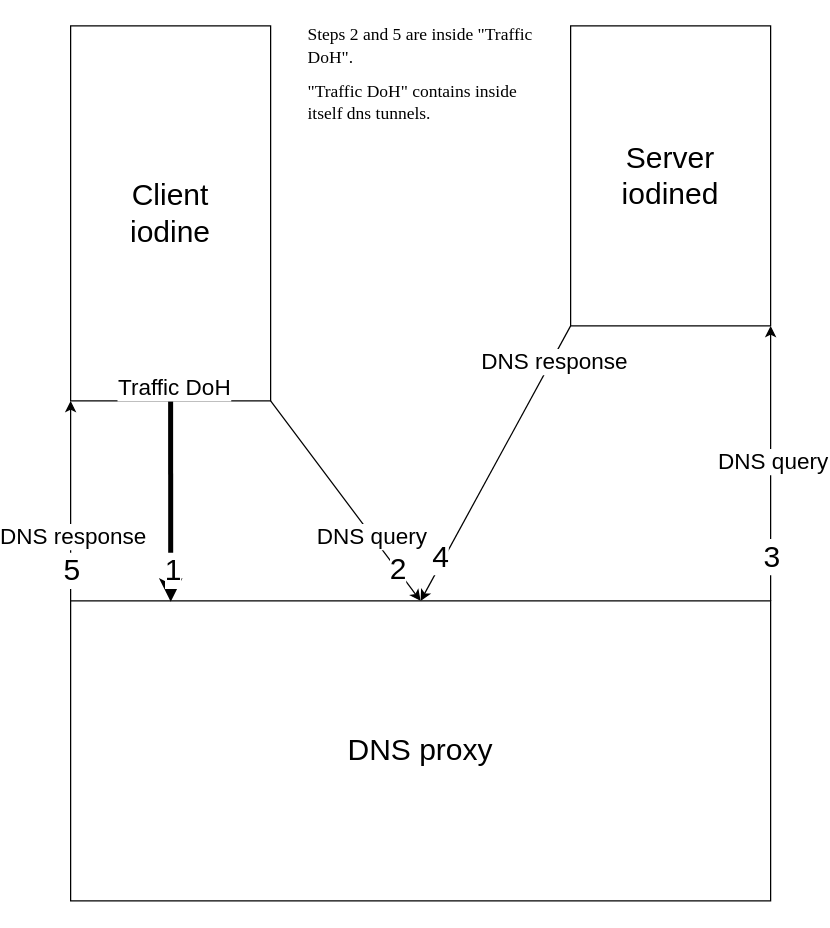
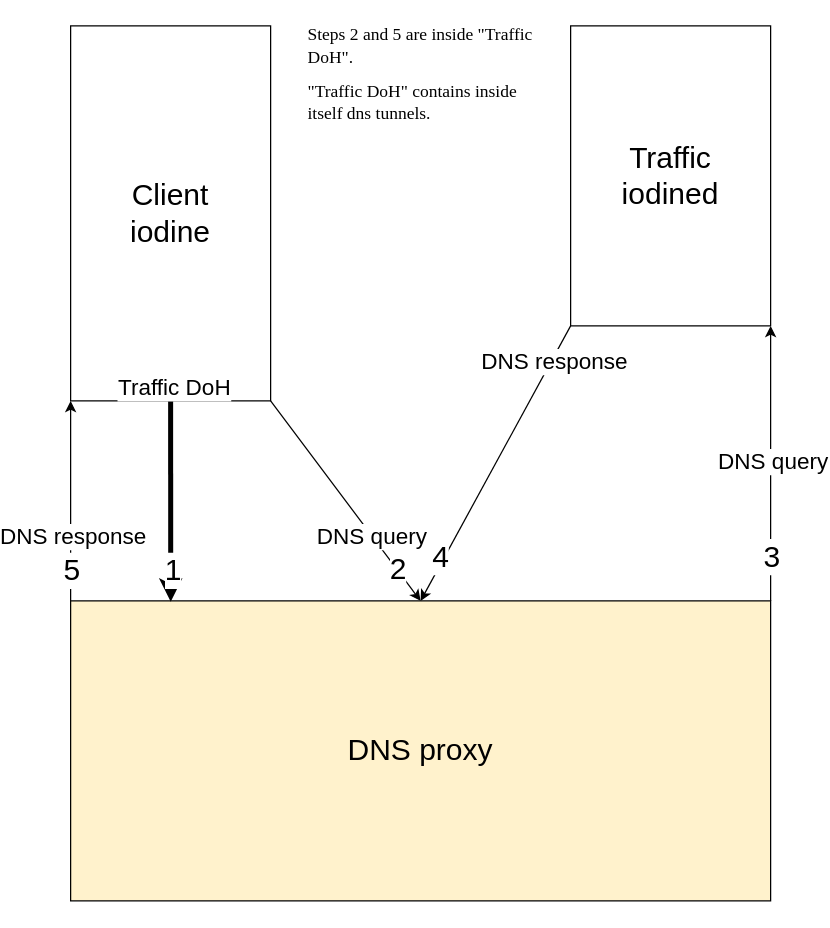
node "Server iodined": label "Server iodined" -> "Traffic iodined"
node "DNS proxy": fillcolor #ffffff -> #fff2cc
